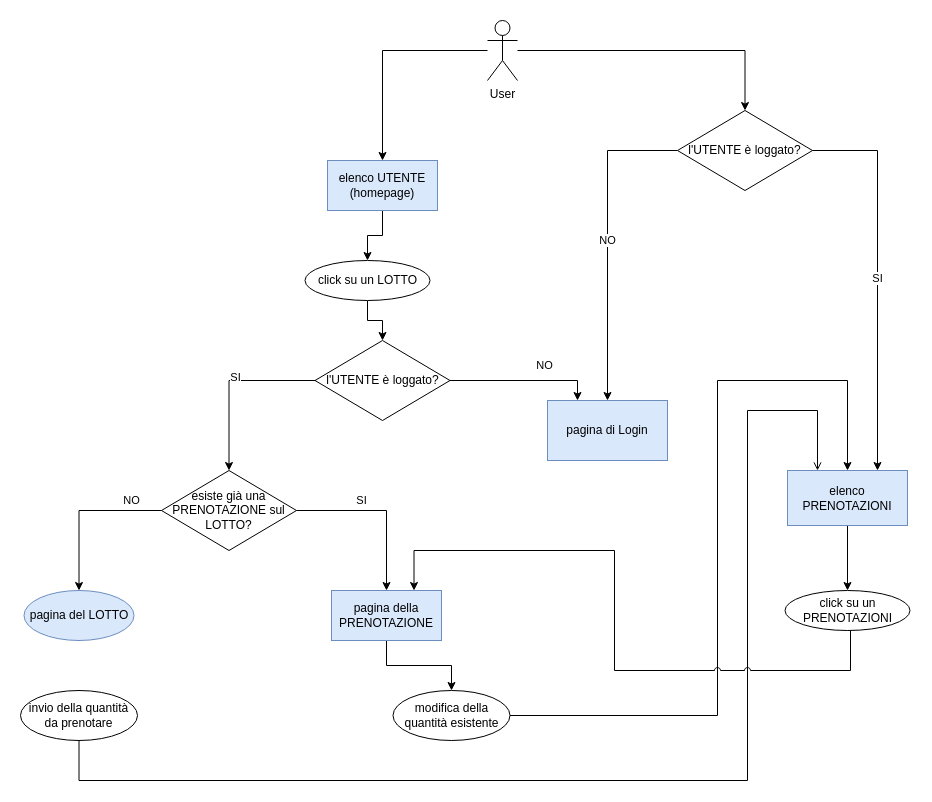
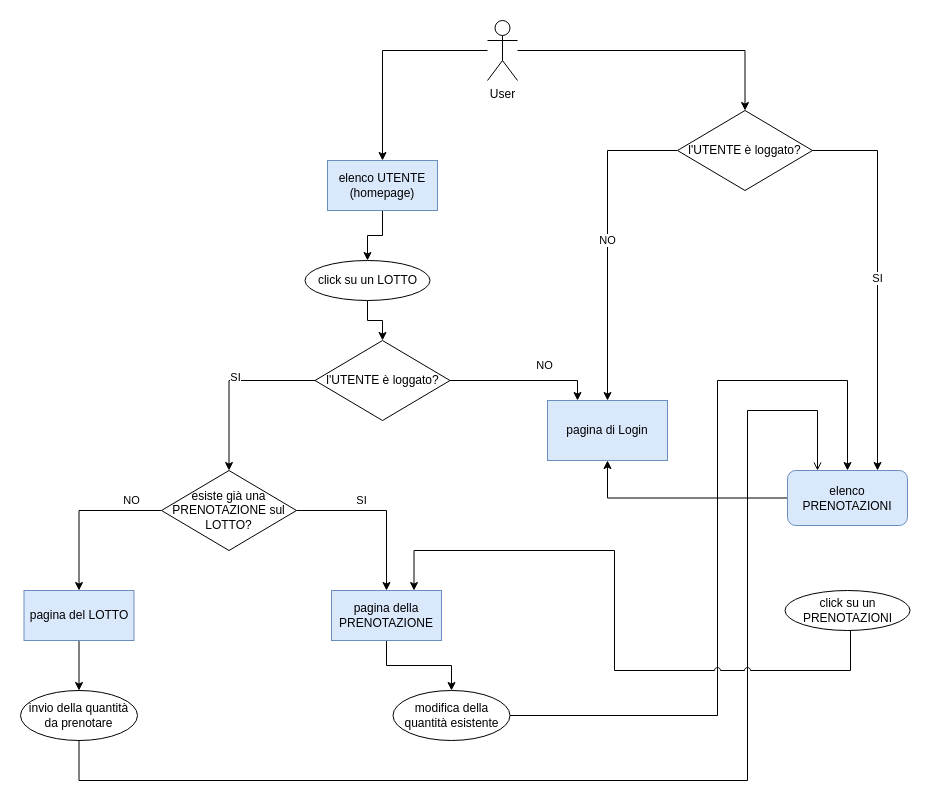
node "elenco PRENOTAZIONI": shape rectangle -> rounded rectangle
edge "elenco PRENOTAZIONI" -> "click su un PRENOTAZIONI": now "elenco PRENOTAZIONI" -> "pagina di Login"
node "pagina del LOTTO": shape ellipse -> rectangle
edge "pagina del LOTTO" -> "invio della quantità da prenotare": added
